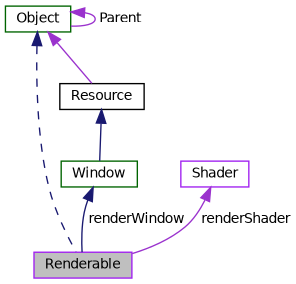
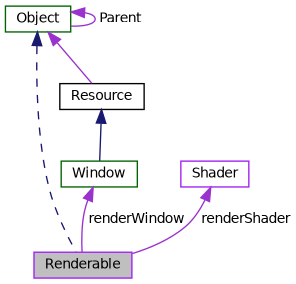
edge "Renderable" -> "Window": color midnightblue -> darkorchid3
